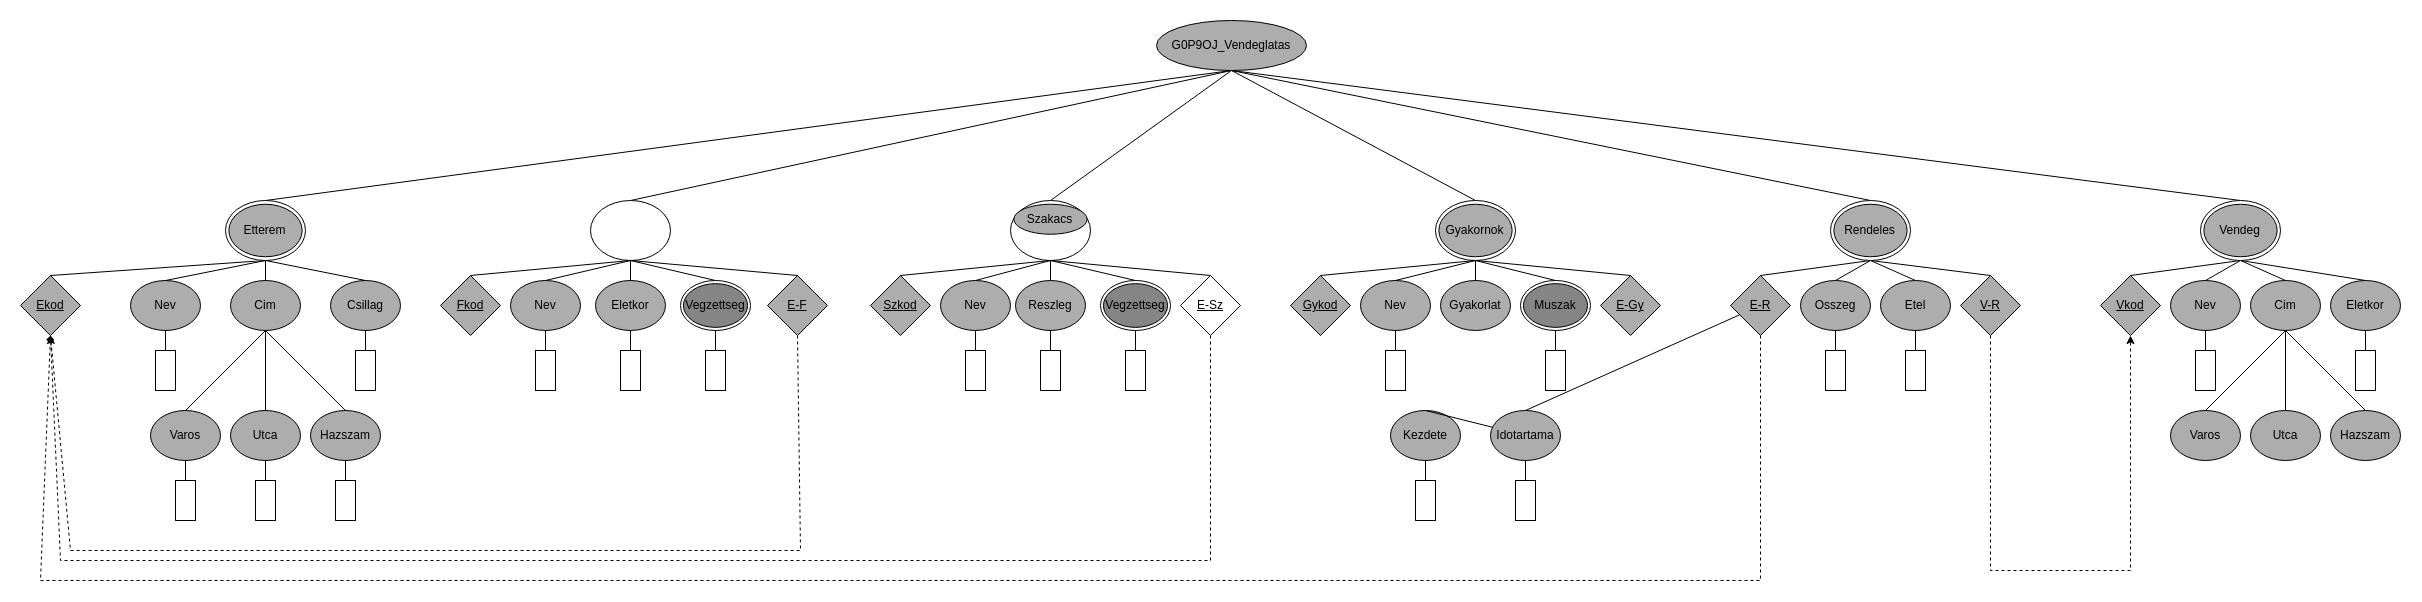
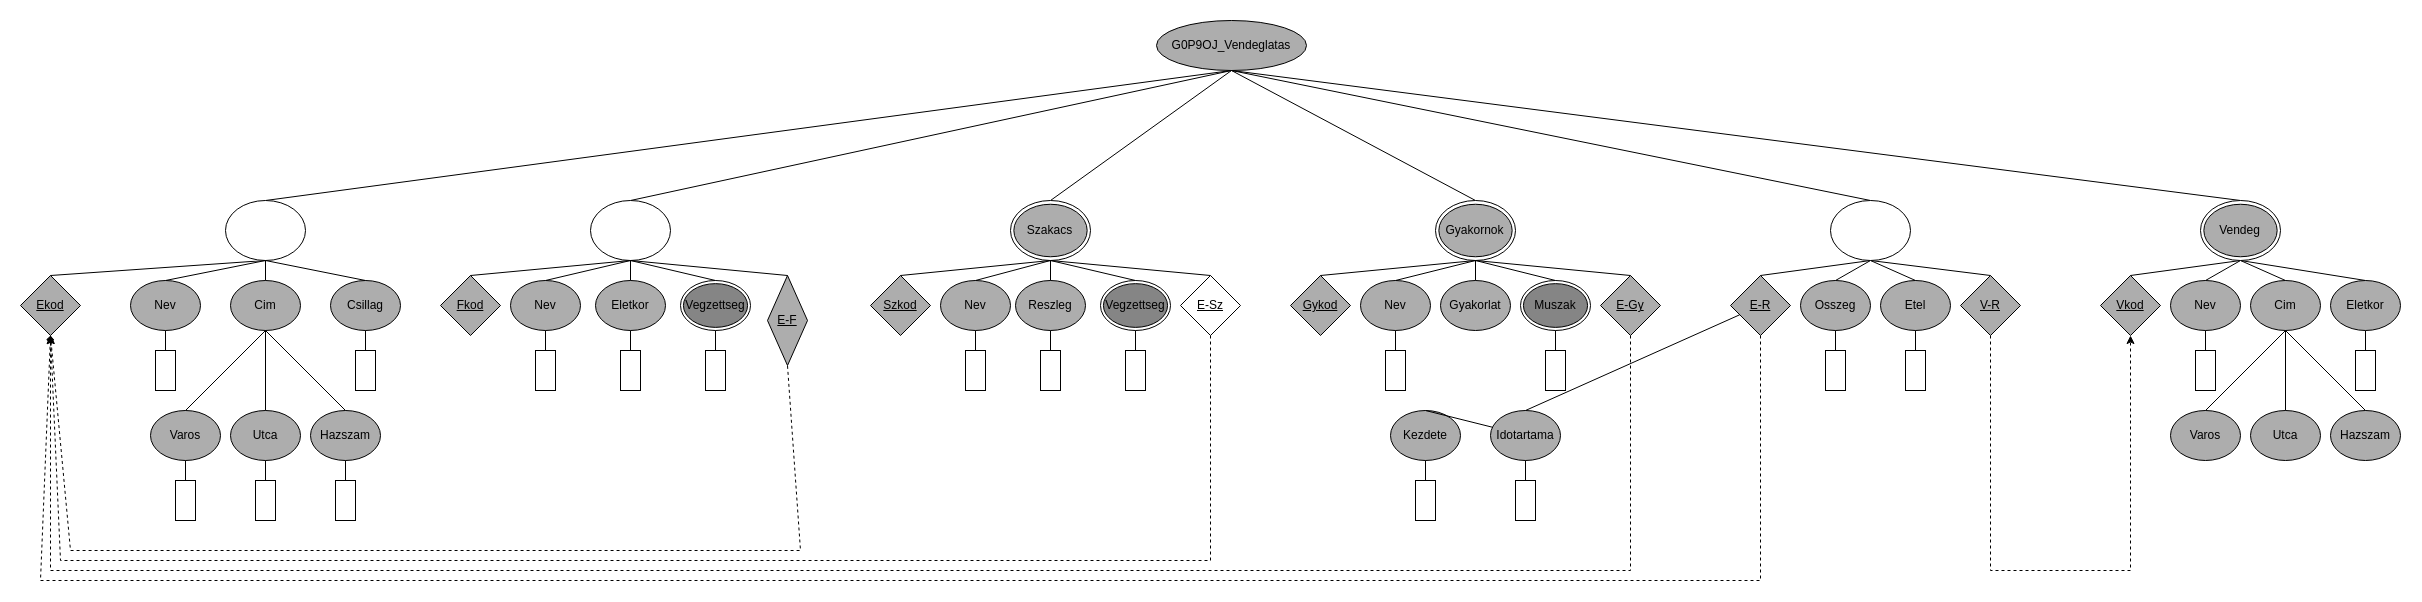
node "Szakacs": size 73x30 -> 73x53
node "Etterem": removed
node "Rendeles": removed
node "E-F": size 60x60 -> 40x90
edge "E-Gy" -> "Ekod": added
